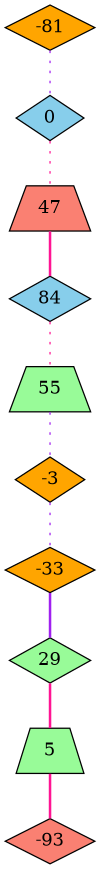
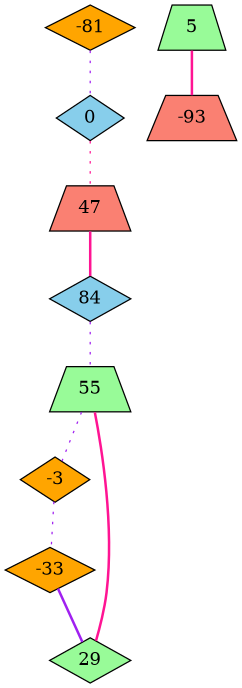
edge "84" -- "55": color deeppink -> purple
edge "29" -- "5": now "29" -- "55"
node "-93": shape diamond -> trapezium
